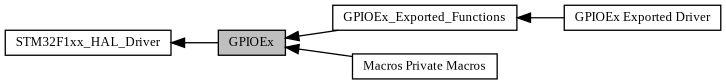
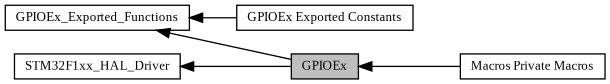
node "GPIOEx Exported Driver": label "GPIOEx Exported Driver" -> "GPIOEx Exported Constants"
edge "GPIOEx_Exported_Functions" -> "GPIOEx": reversed
